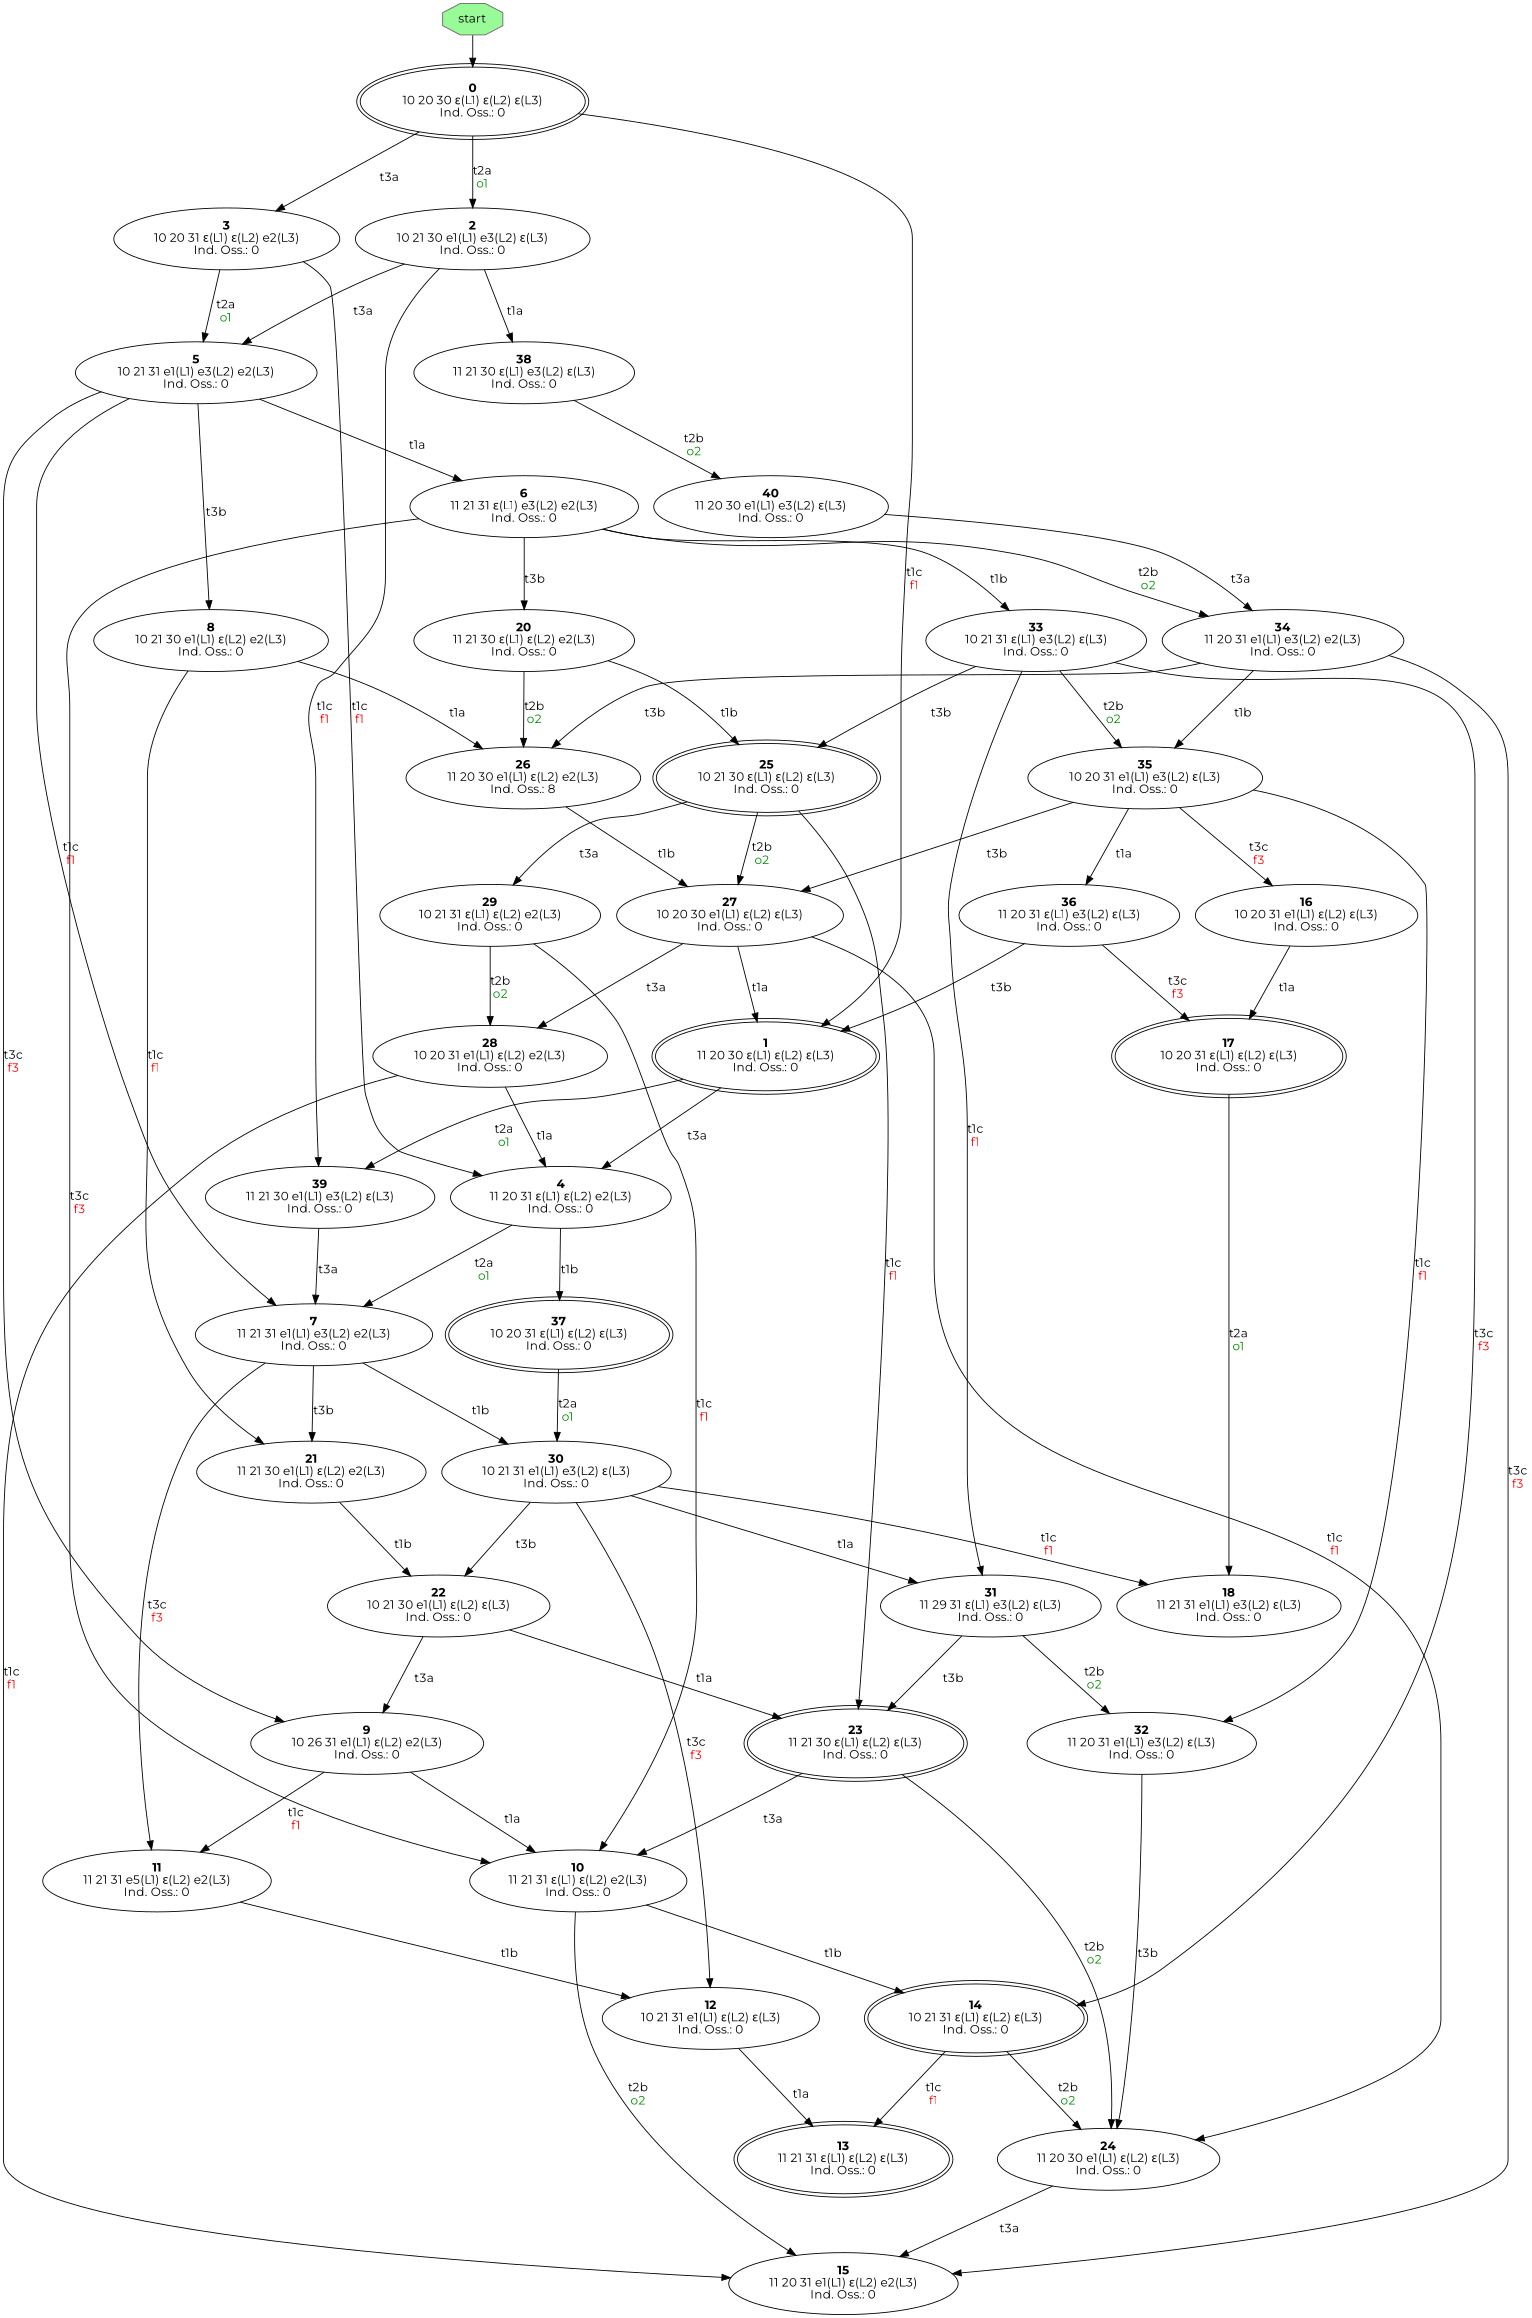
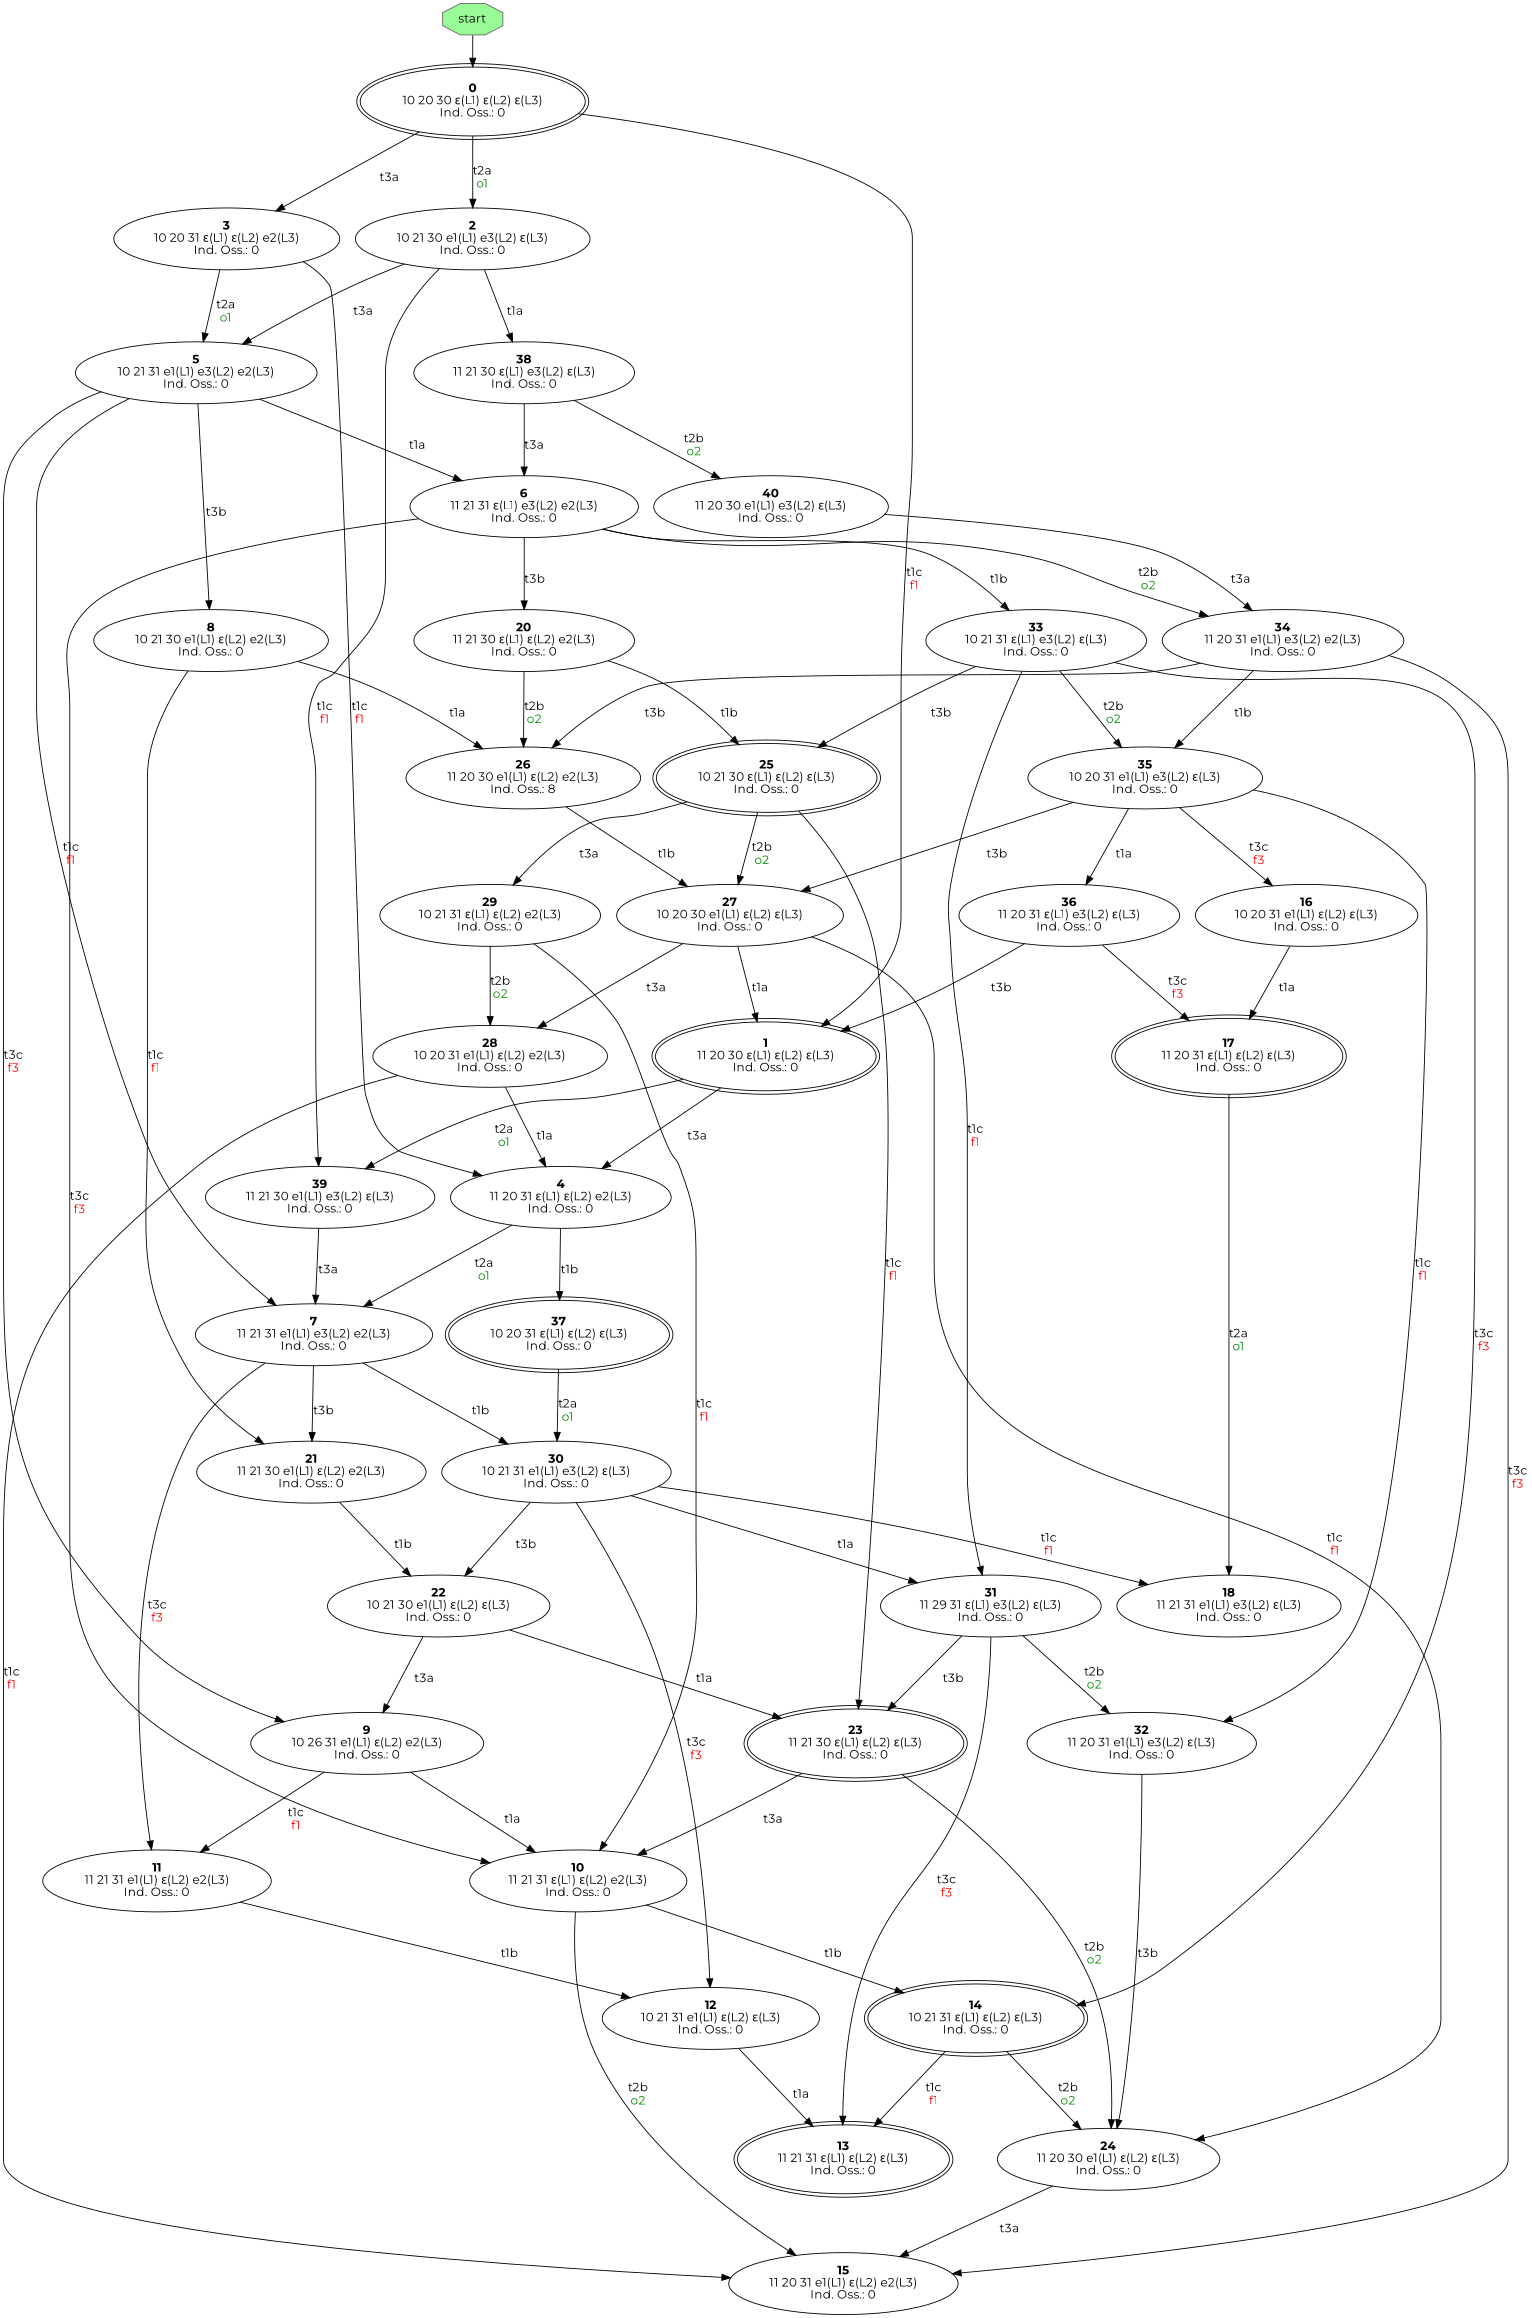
edge "38" -> "6": added, label "t3a"
node "17": text "10 20 31 ε(L1) ε(L2) ε(L3)" -> "11 20 31 ε(L1) ε(L2) ε(L3)"
edge "31" -> "13": added, label "t3c f3"
node "11": text "11 21 31 e5(L1) ε(L2) e2(L3)" -> "11 21 31 e1(L1) ε(L2) e2(L3)"
